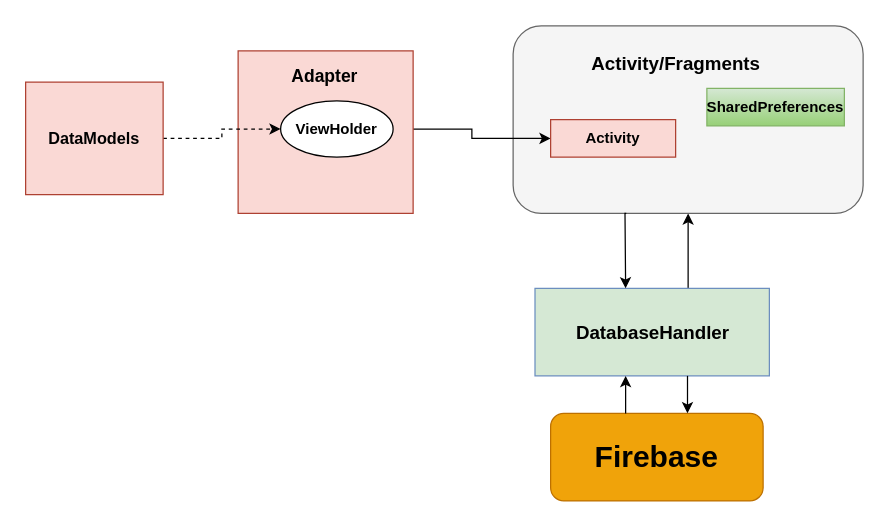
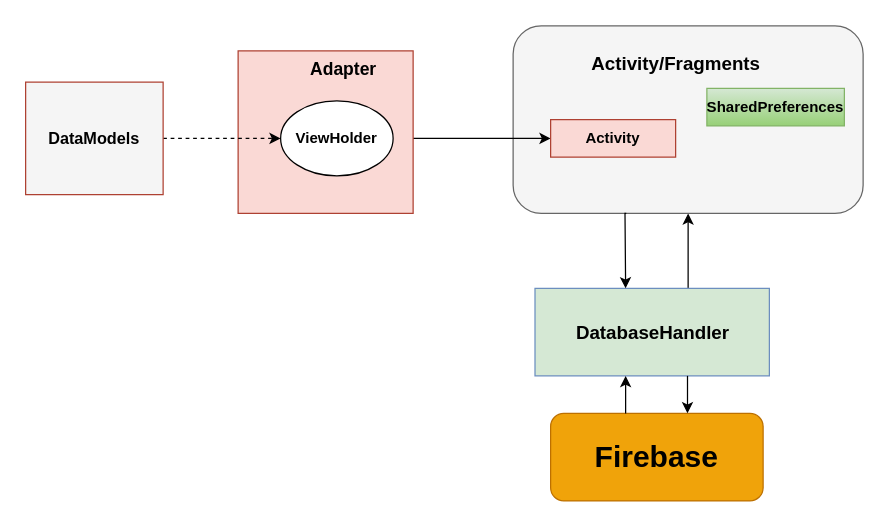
node "Adapter": moved (324, 76) -> (343, 69)
node "ViewHolder": size 113x56 -> 113x75
node "DataModels": fillcolor #fad9d5 -> #f5f5f5
